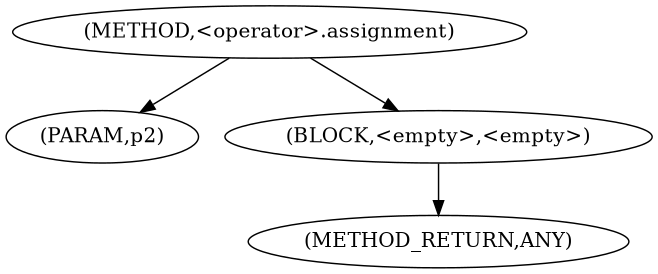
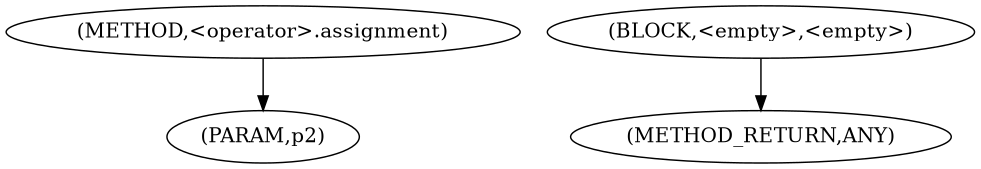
edge "(METHOD,<operator>.assignment)" -> "(BLOCK,<empty>,<empty>)": removed
